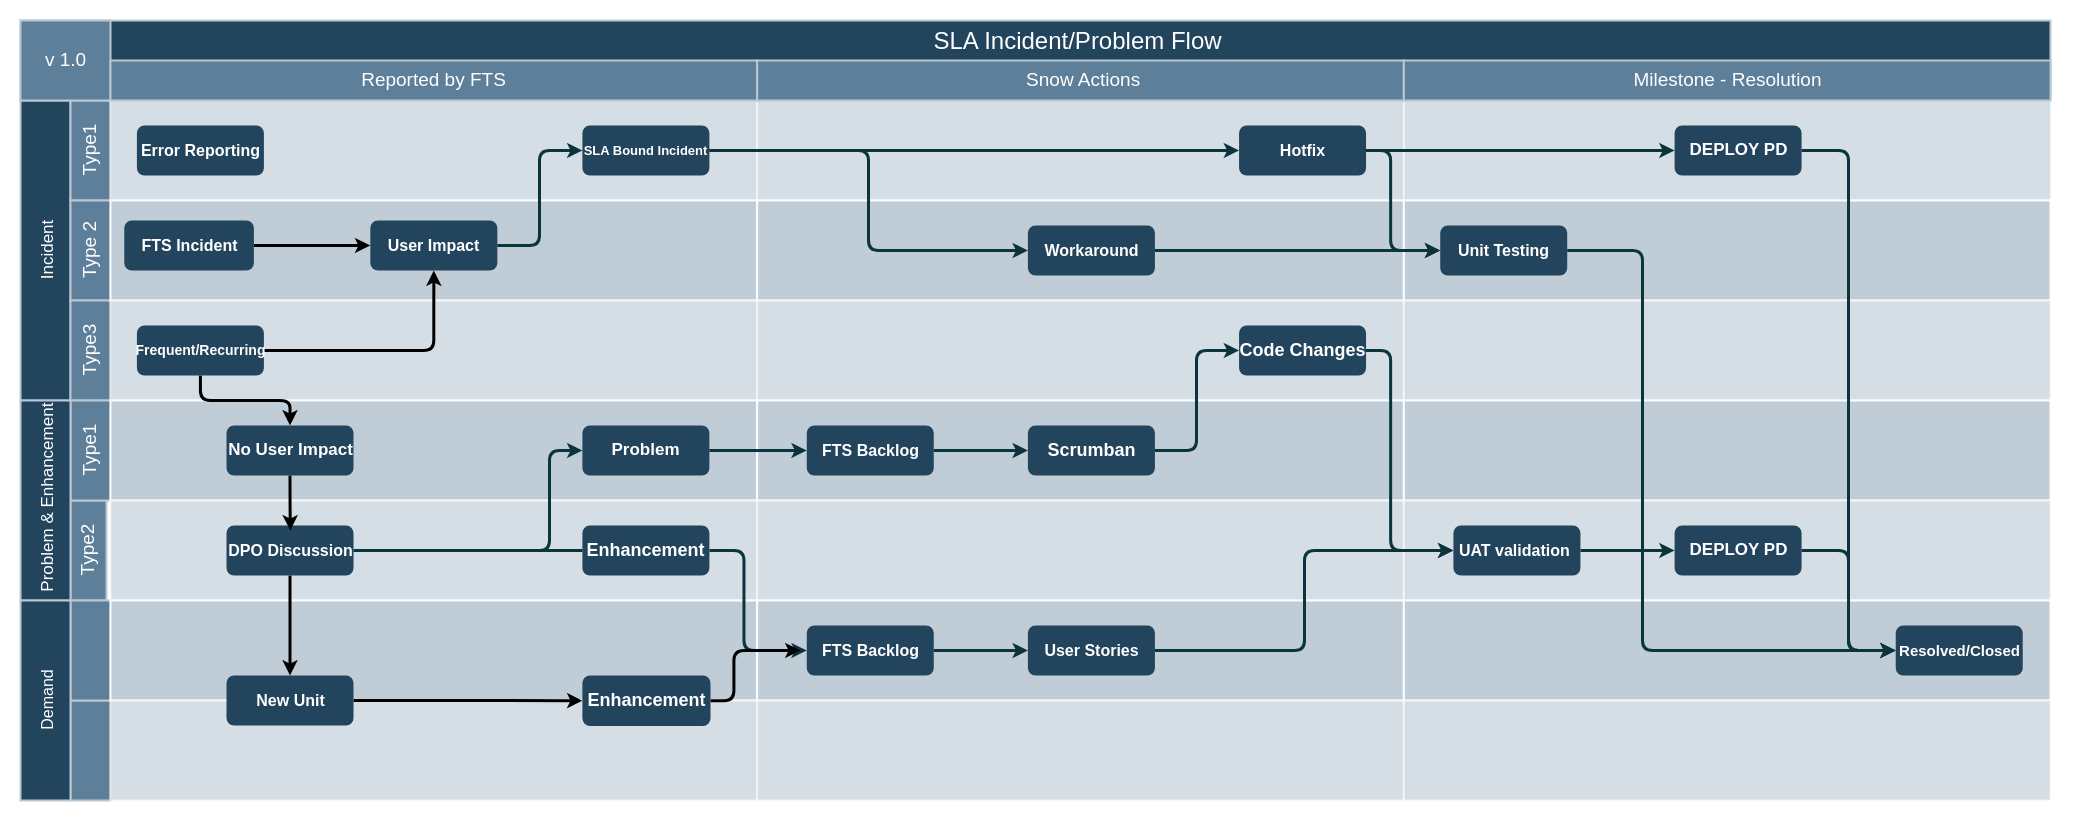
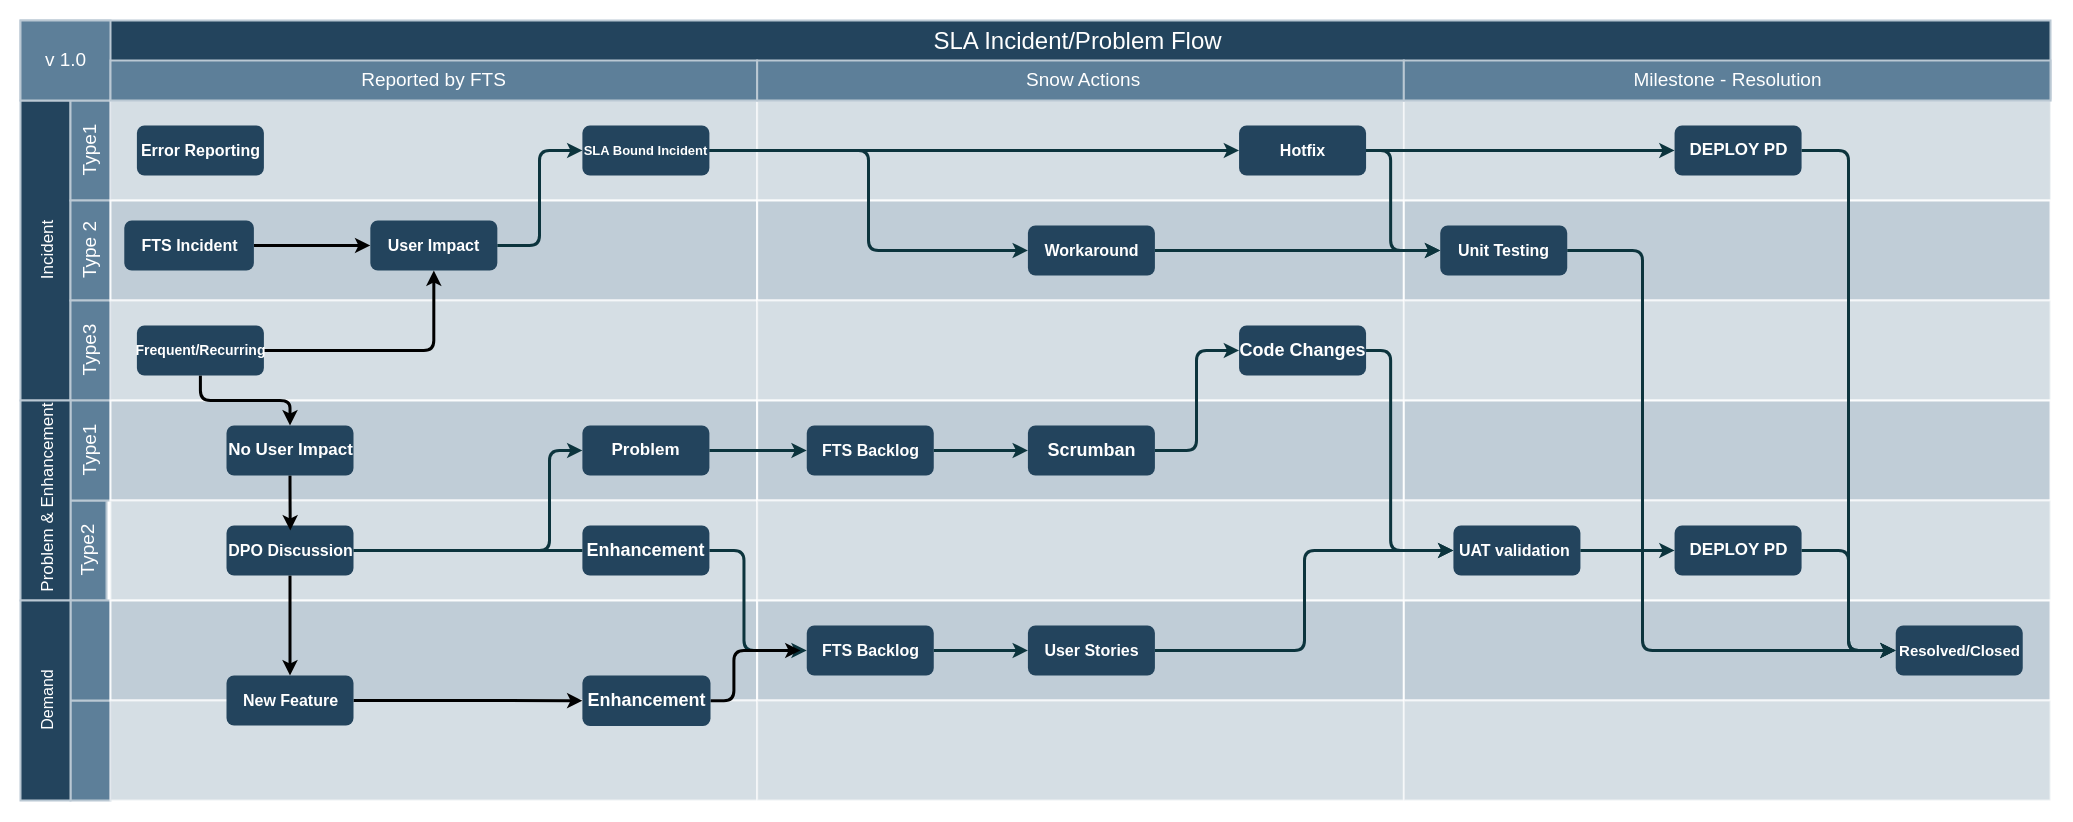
node "New Unit": label "New Unit" -> "New Feature"
